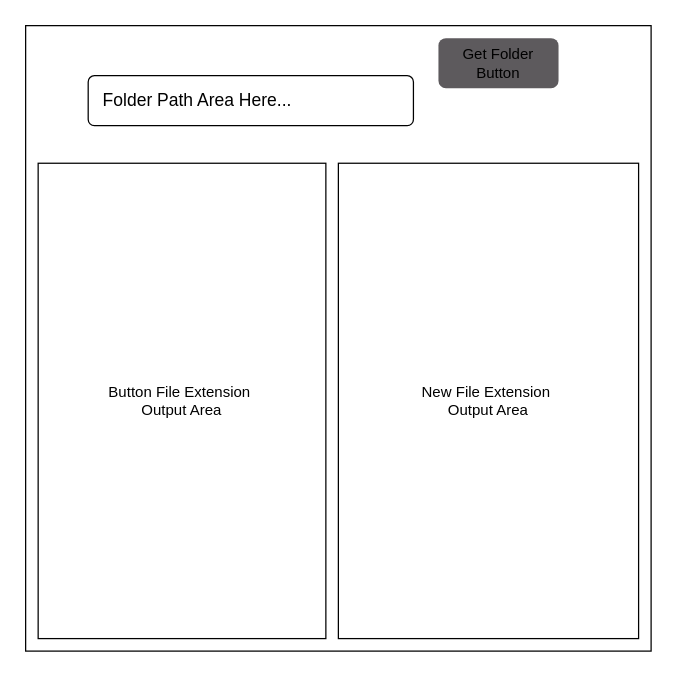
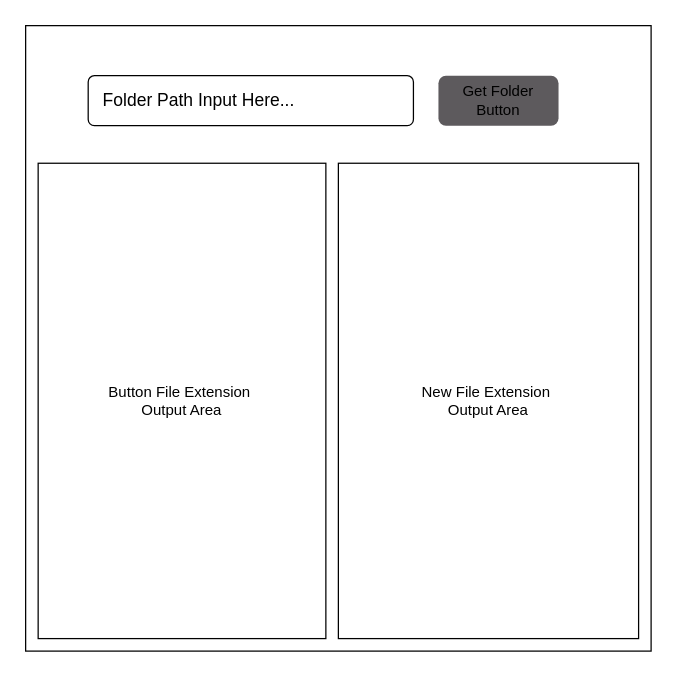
node "Get Folder Button": moved (498, 63) -> (498, 101)
node "Folder Path Area Here...": label "Folder Path Area Here..." -> "Folder Path Input Here..."
